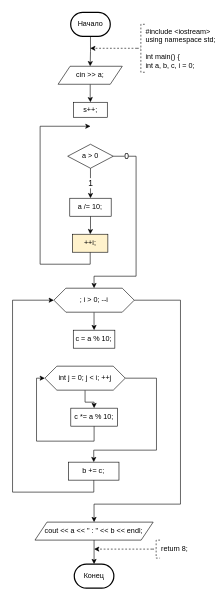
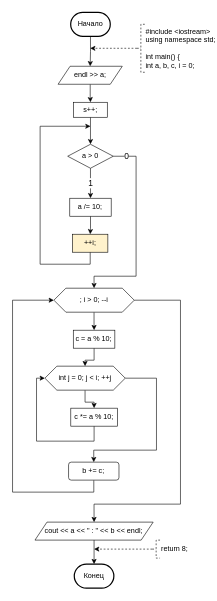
node "cin >> a;": label "cin >> a;" -> "endl >> a;"
edge "s++;" -> "a > 0": added
edge "c = a % 10;" -> "int j = 0; j < i; ++j": added
node "b += c;": shape rectangle -> rounded rectangle
